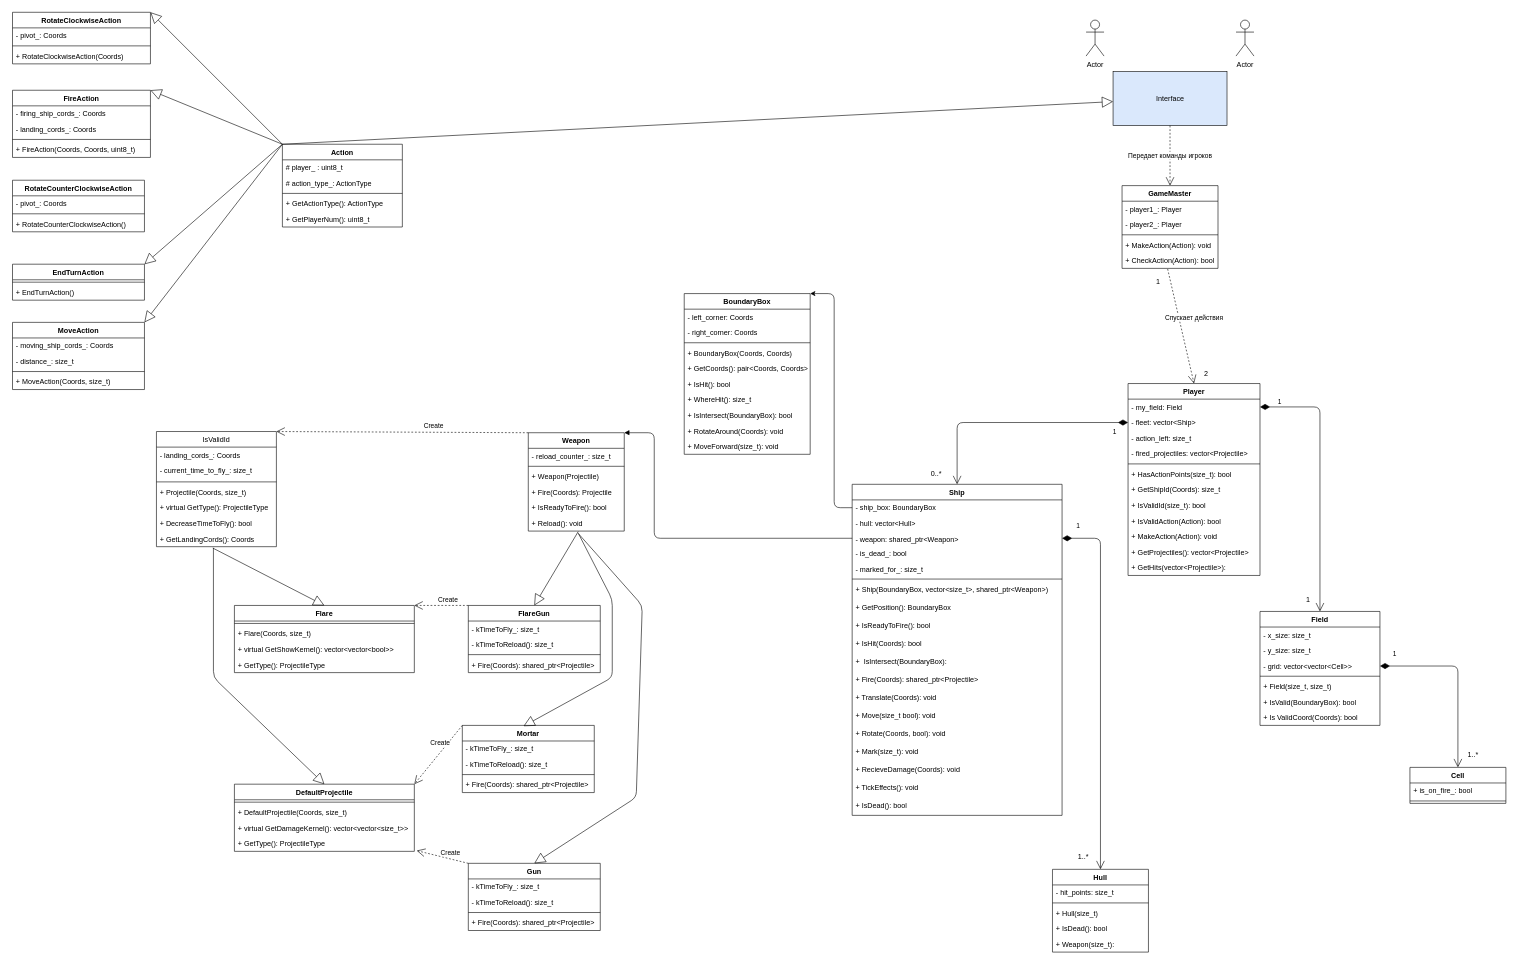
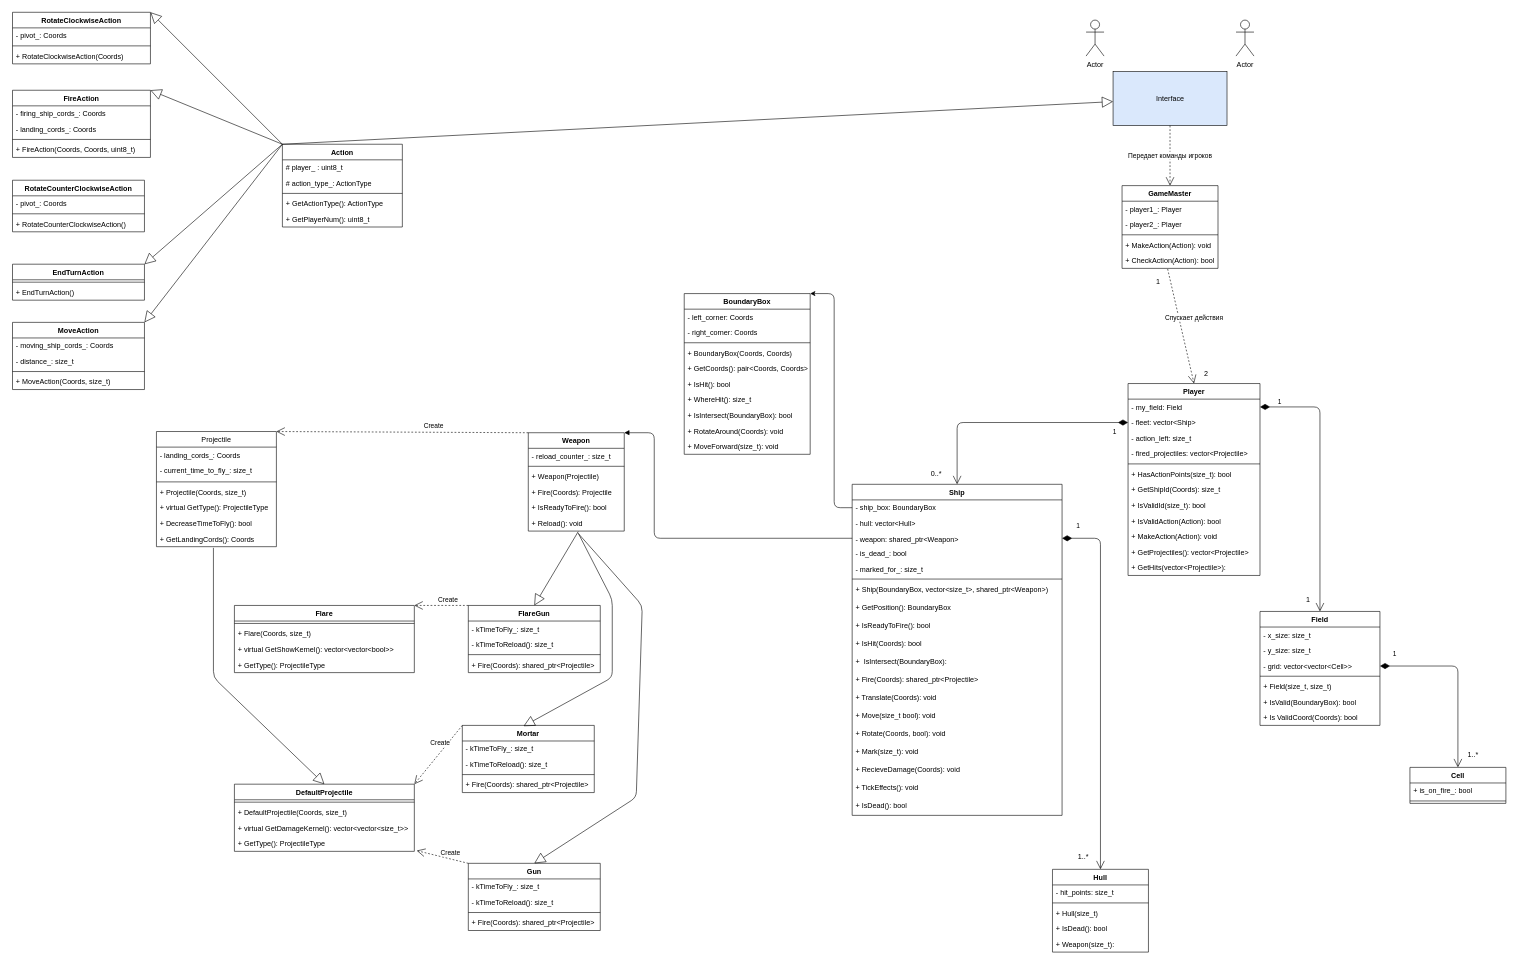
node "IsValidId": label "IsValidId" -> "Projectile"
edge "+ GetLandingCords(): Coords" -> "Flare": removed
